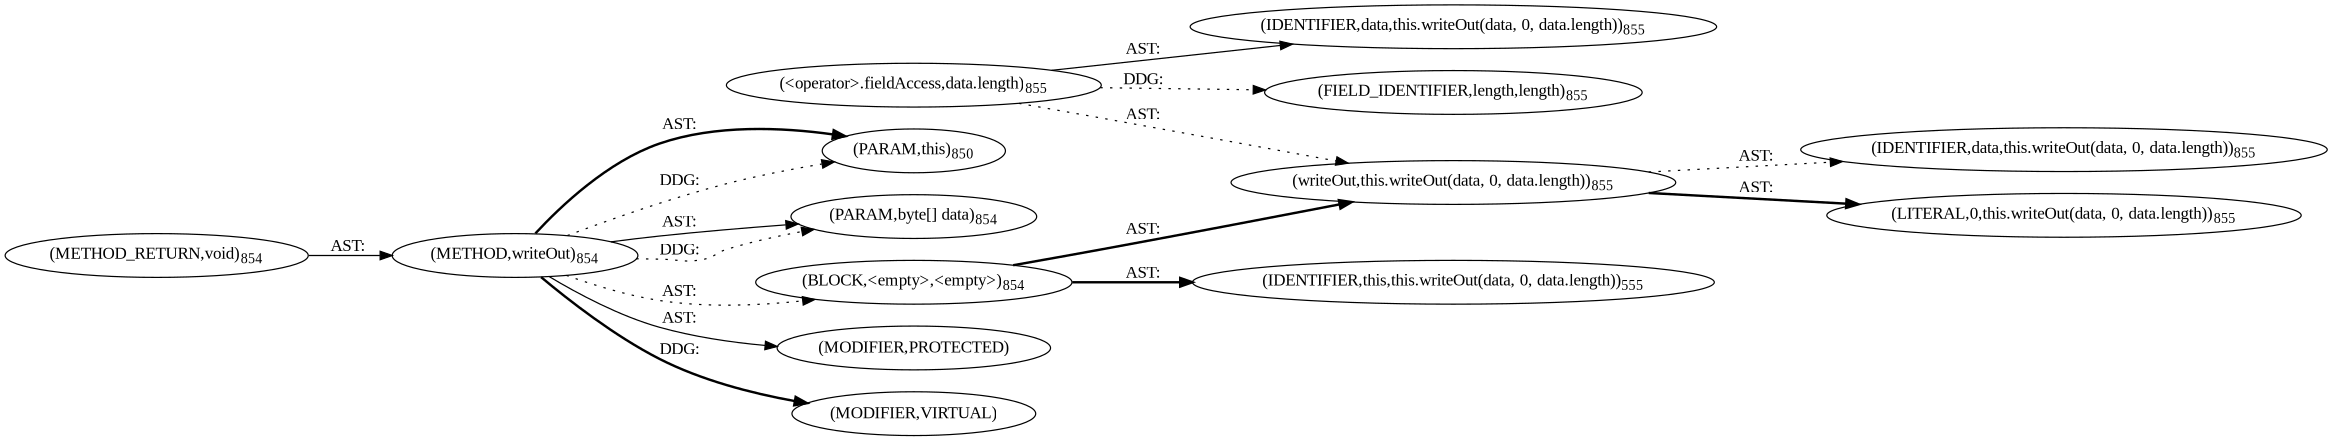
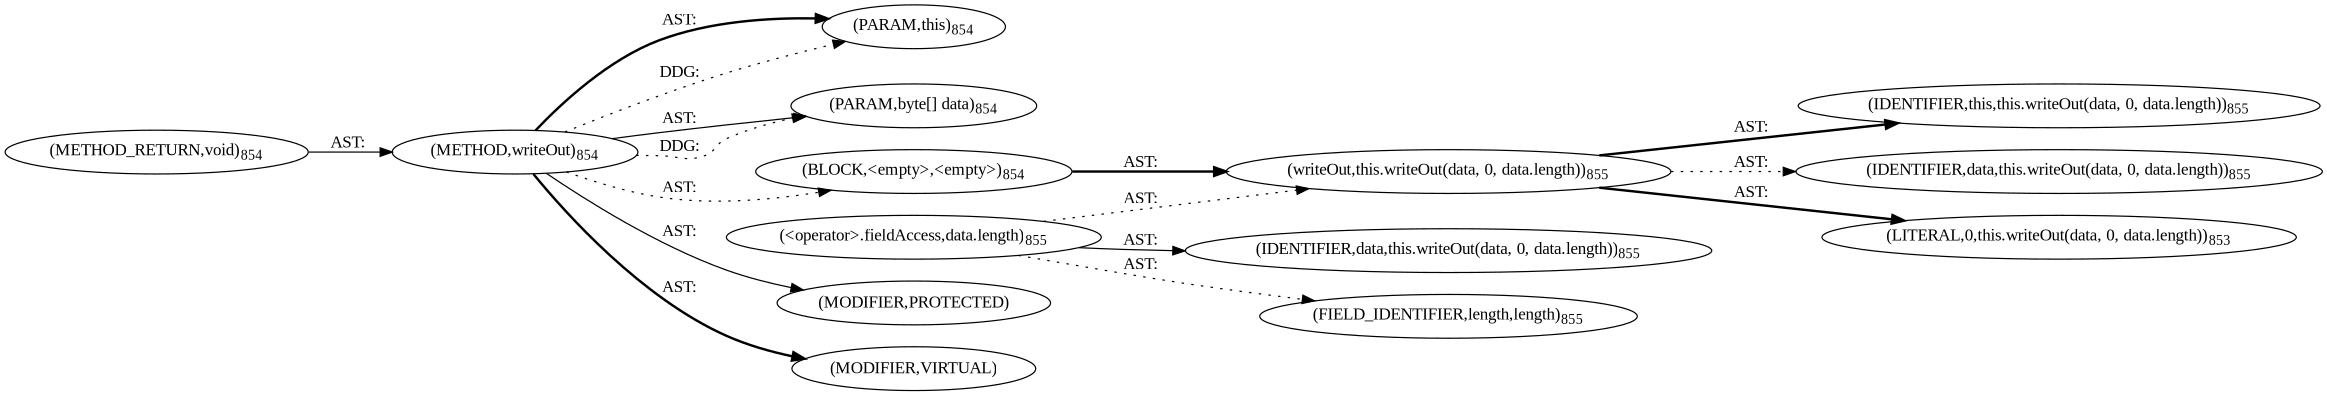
edge "(<operator>.fieldAccess,data.length)" -> "(FIELD_IDENTIFIER,length,length)": label "DDG: " -> "AST: "
node "(PARAM,this)": text "850" -> "854"
node "(LITERAL,0,this.writeOut(data, 0, data.length))": text "855" -> "853"
node "(IDENTIFIER,this,this.writeOut(data, 0, data.length))": text "555" -> "855"
edge "(BLOCK,<empty>,<empty>)" -> "(IDENTIFIER,this,this.writeOut(data, 0, data.length))": now "(writeOut,this.writeOut(data, 0, data.length))" -> "(IDENTIFIER,this,this.writeOut(data, 0, data.length))"
edge "(METHOD,writeOut)" -> "(MODIFIER,VIRTUAL)": label "DDG: " -> "AST: "
